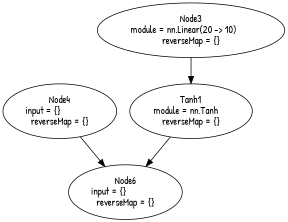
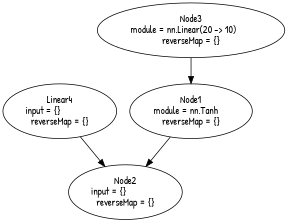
node "Node4 input = {} reverseMap = {}": label "Node4 input = {} reverseMap = {}" -> "Linear4 input = {} reverseMap = {}"
node "Tanh1 module = nn.Tanh reverseMap = {}": label "Tanh1 module = nn.Tanh reverseMap = {}" -> "Node1 module = nn.Tanh reverseMap = {}"
node "Node6 input = {} reverseMap = {}": label "Node6 input = {} reverseMap = {}" -> "Node2 input = {} reverseMap = {}"
